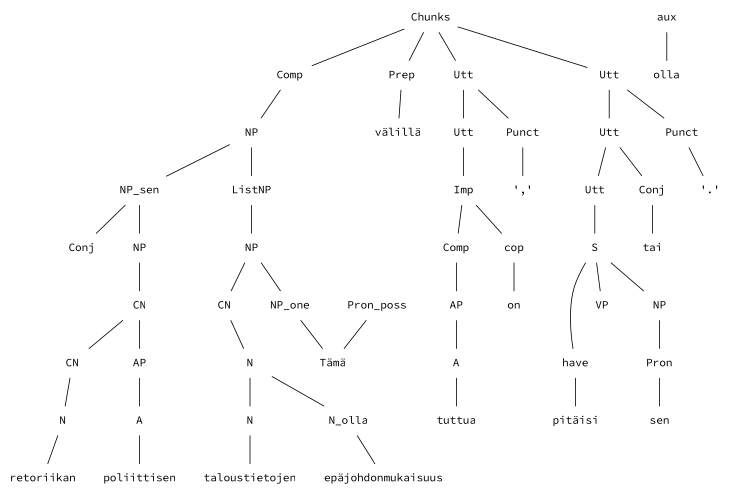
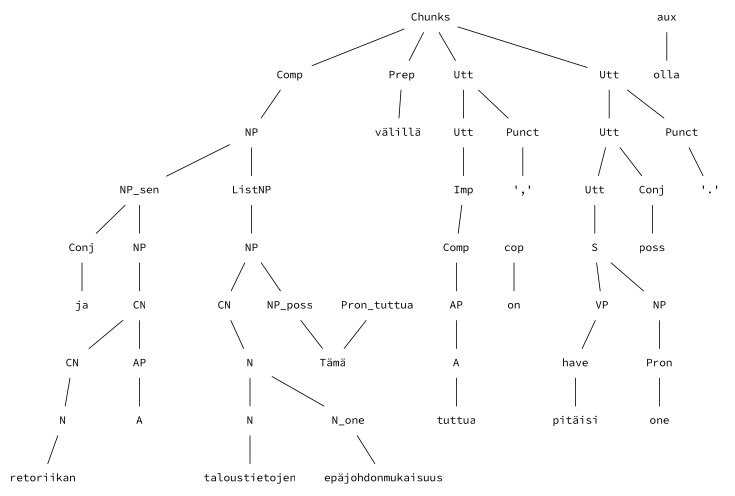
edge "Imp" -- "cop": removed
node "tai": label "tai" -> "poss"
edge "S" -- "have": now "VP" -- "have"
node "ja": added
node "NP_one": label "NP_one" -> "NP_poss"
node "Pron_poss": label "Pron_poss" -> "Pron_tuttua"
node "N_olla": label "N_olla" -> "N_one"
node "sen": label "sen" -> "one"
node "poliittisen": removed
